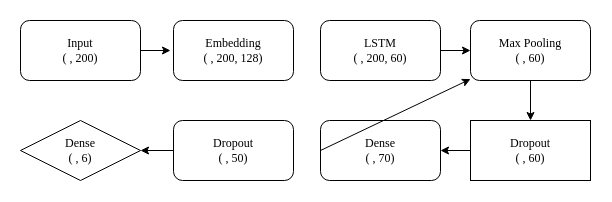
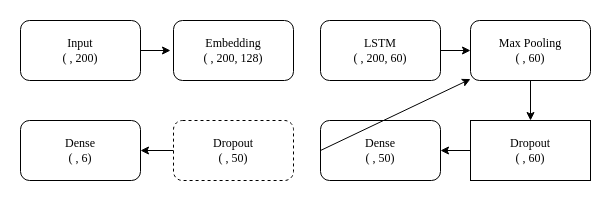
node "Dense ( , 6)": shape diamond -> rounded rectangle
node "Dropout ( , 50)": style solid -> dashed
node "Dense ( , 70)": label "Dense ( , 70)" -> "Dense ( , 50)"
